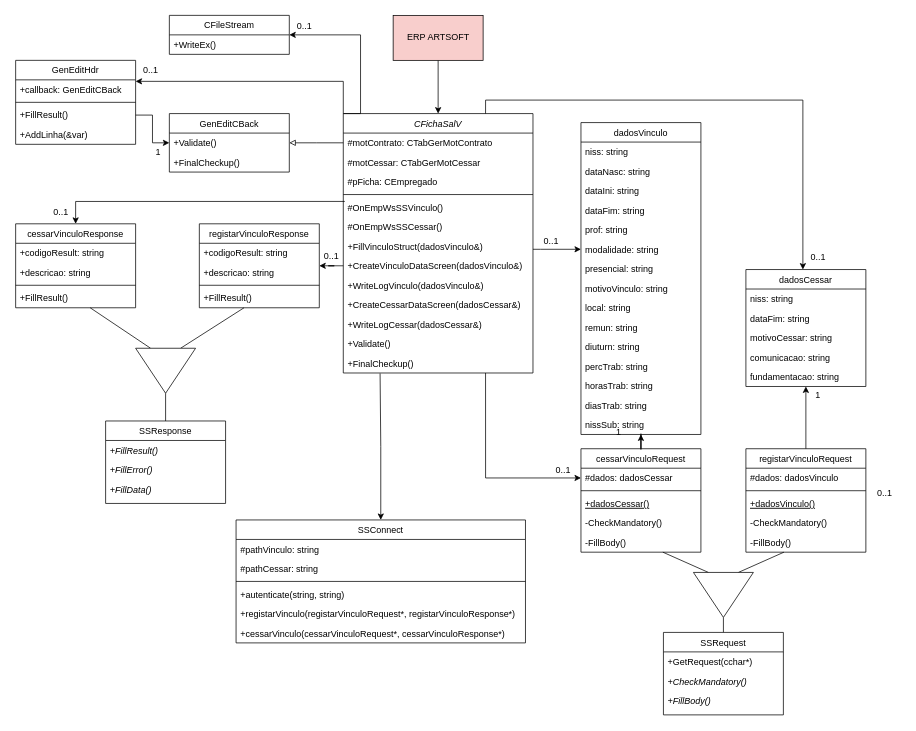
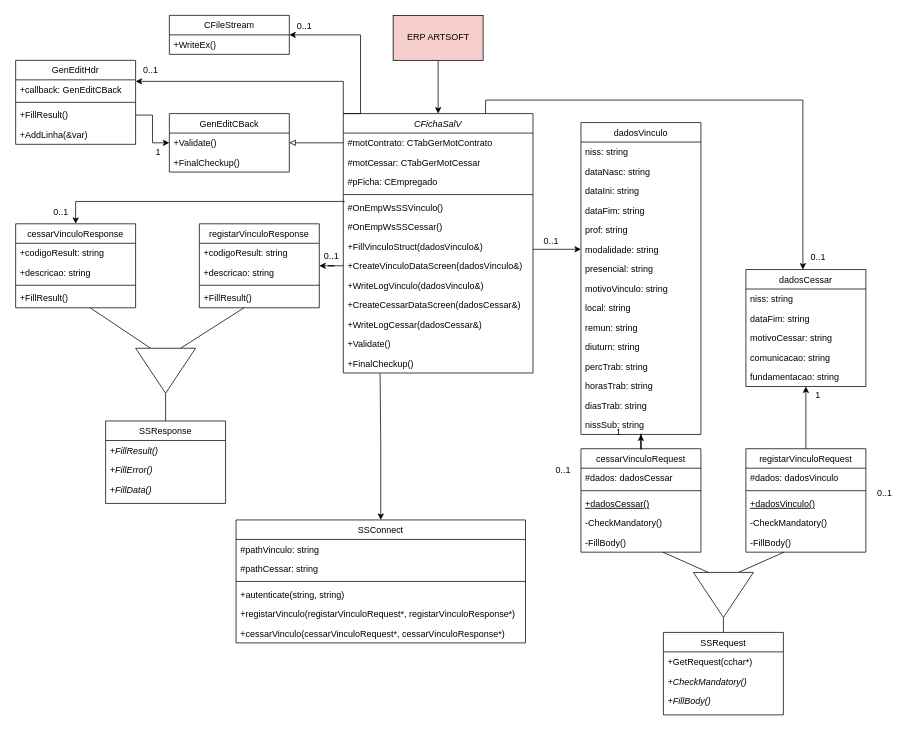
edge "CFichaSalV" -> "#dados: dadosCessar": removed
